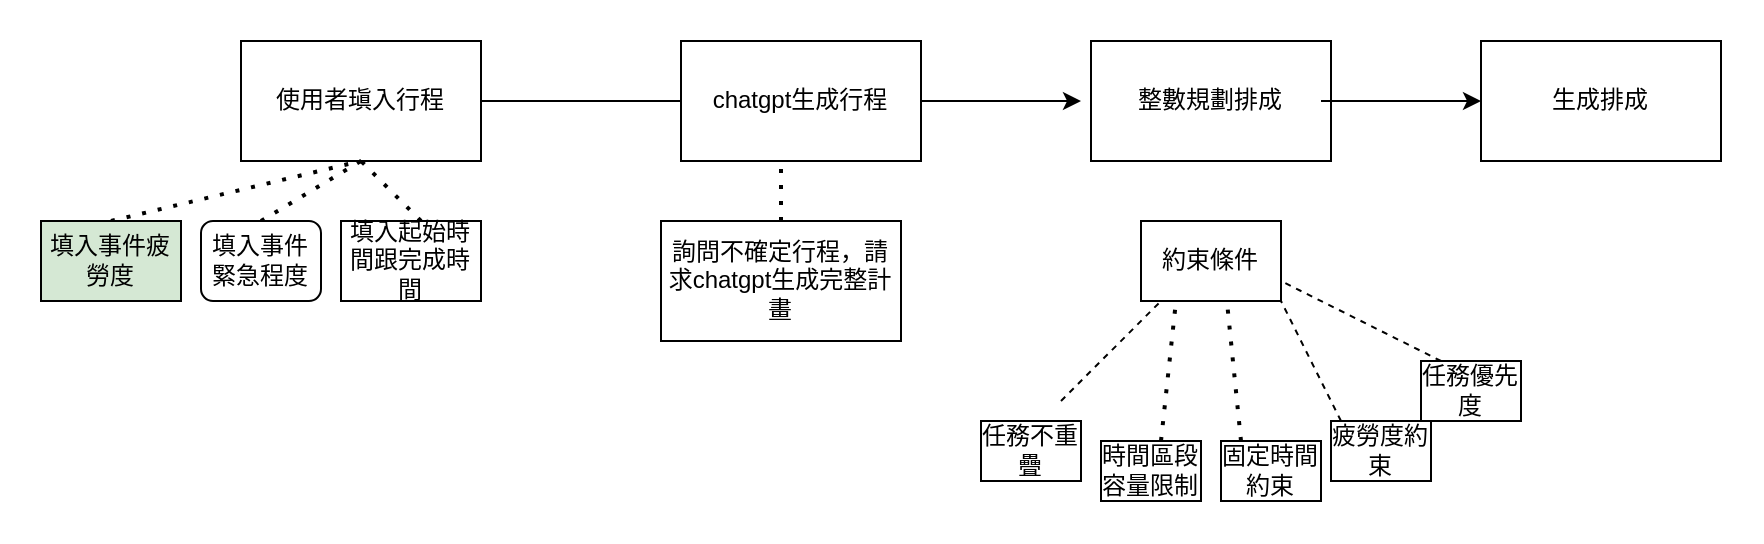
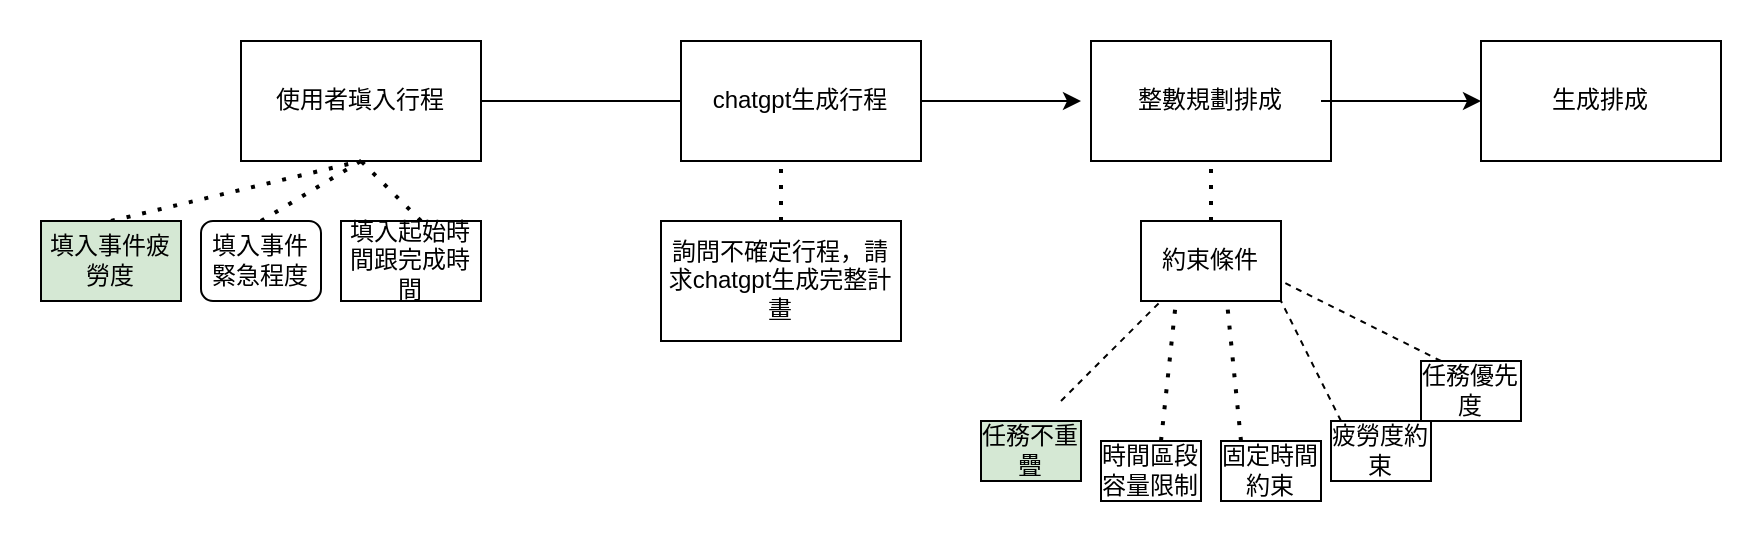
edge "整數規劃排成" -- "約束條件": added
node "任務不重疊": fillcolor #ffffff -> #d5e8d4
